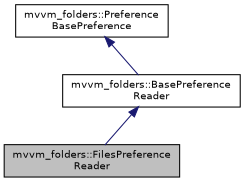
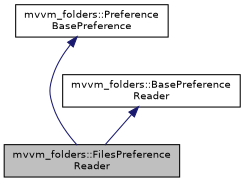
edge "mvvm_folders::BasePreference Reader" -> "mvvm_folders::Preference BasePreference": now "mvvm_folders::FilesPreference Reader" -> "mvvm_folders::Preference BasePreference"
